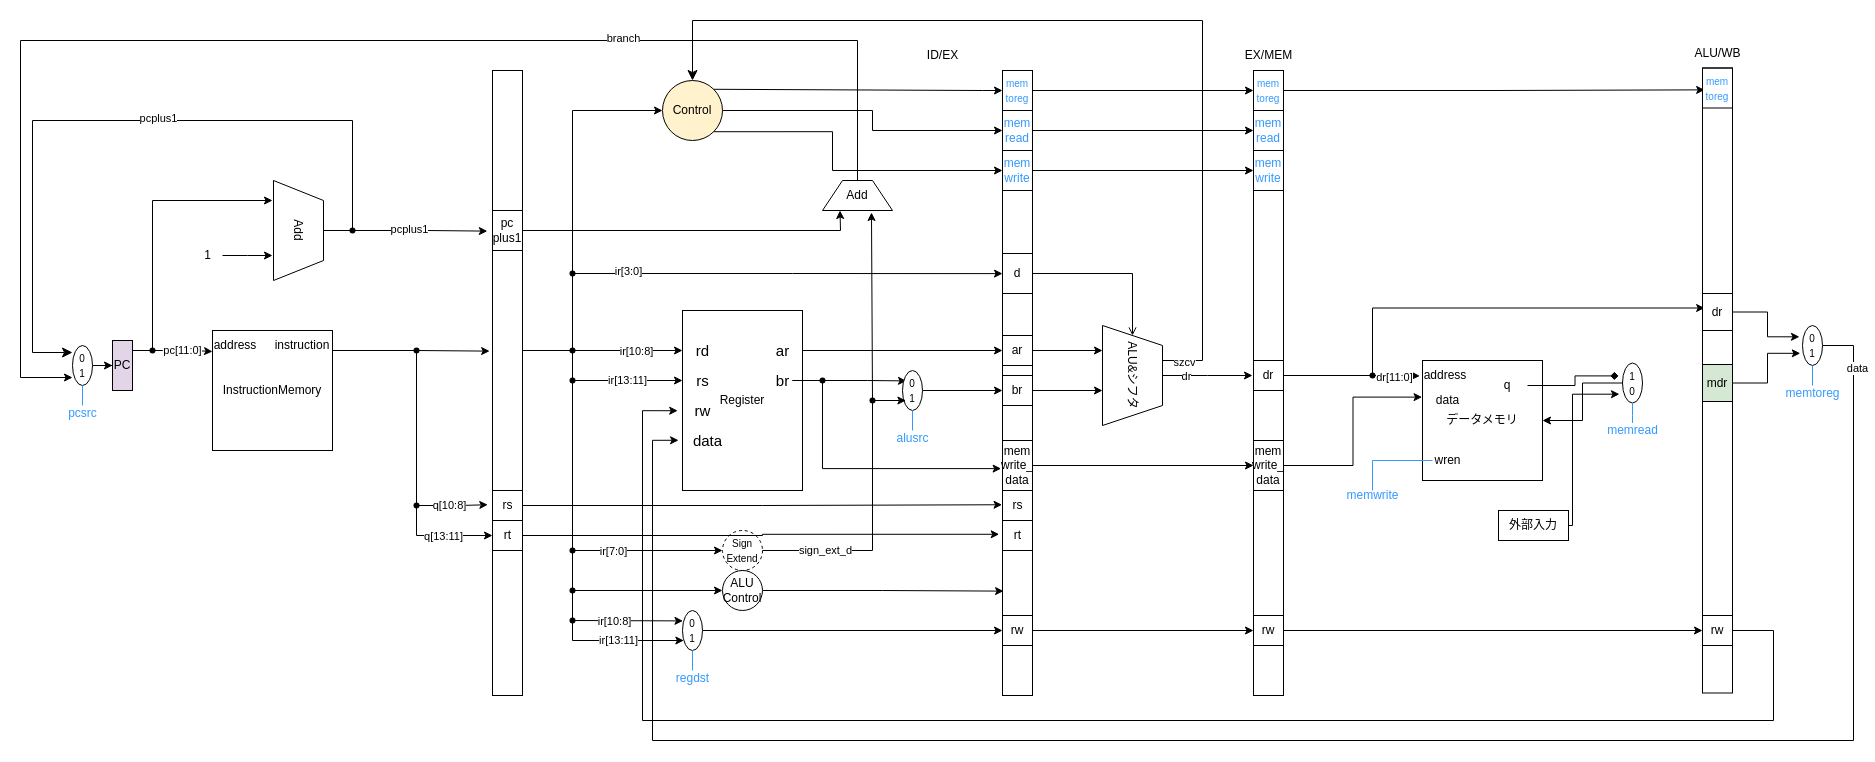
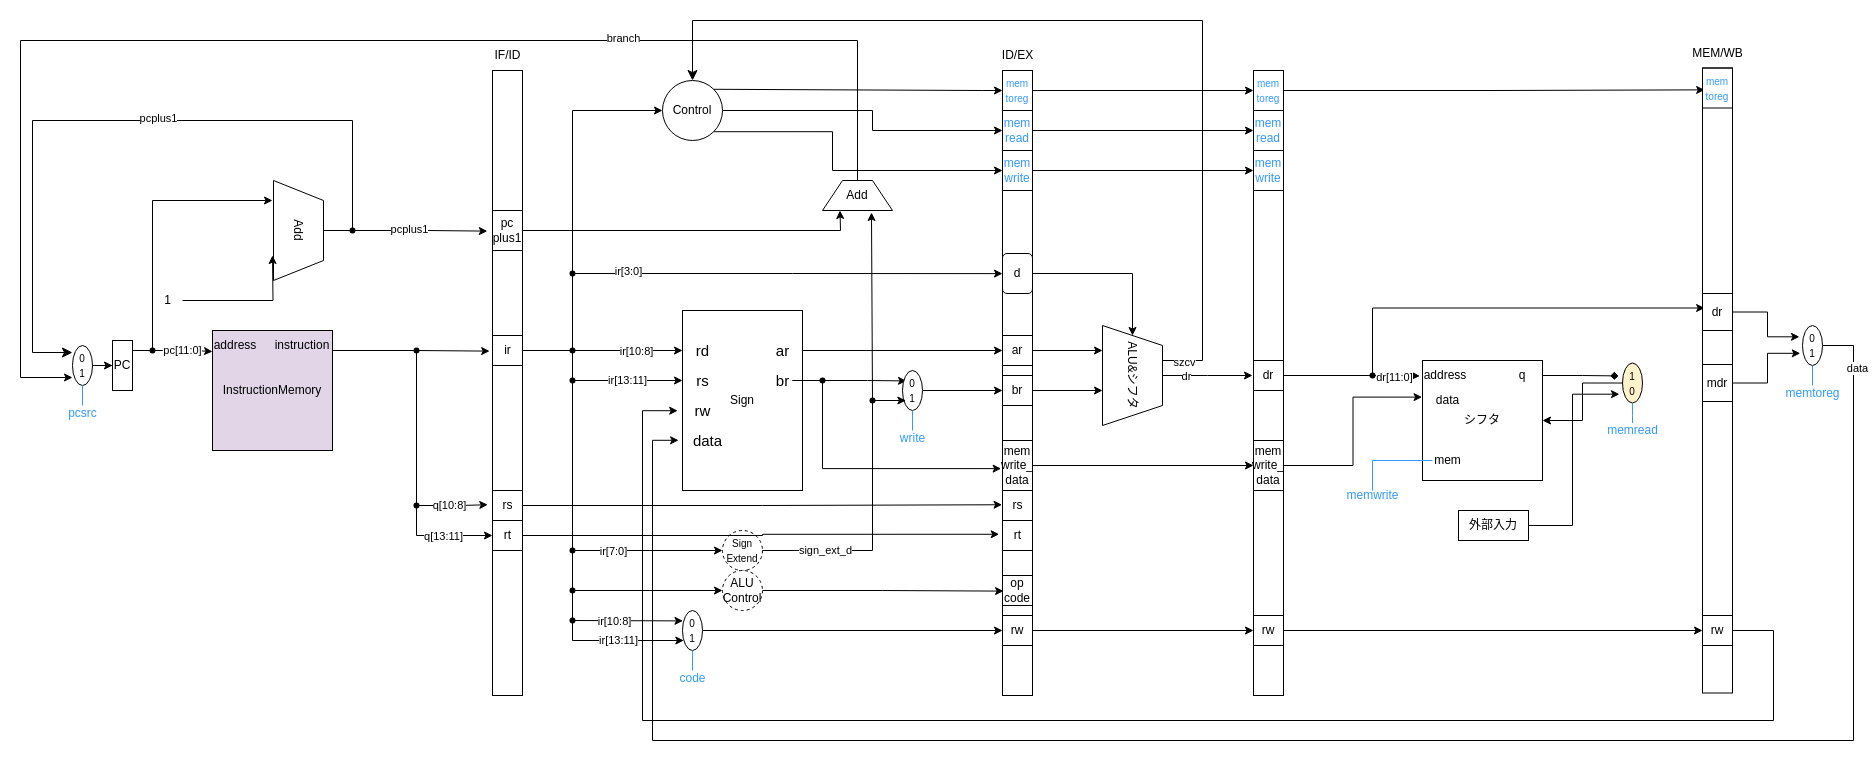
node "ALU/WB": label "ALU/WB" -> "MEM/WB"
node "IF/ID": added
node "ID/EX": moved (943, 56) -> (1018, 56)
node "EX/MEM": removed
node "Control": fillcolor #fff2cc -> #ffffff
node "1": moved (208, 256) -> (168, 301)
node "d": shape rectangle -> rounded rectangle
edge "d" -> "ALU&シフタ": arrowhead open -> classic
node "ir": added
node "PC": fillcolor #e1d5e7 -> #ffffff
node "1 0": fillcolor #ffffff -> #fff2cc
node "mdr": fillcolor #d5e8d4 -> #ffffff
node "q": moved (1508, 386) -> (1523, 376)
node "InstructionMemory": fillcolor #ffffff -> #e1d5e7
node "Register": label "Register" -> "Sign"
node "データメモリ": label "データメモリ" -> "シフタ"
node "alusrc": label "alusrc" -> "write"
node "wren": label "wren" -> "mem"
node "外部入力": moved (1534, 526) -> (1494, 526)
node "ALU Control": style solid -> dashed
node "op code": added
node "regdst": label "regdst" -> "code"
